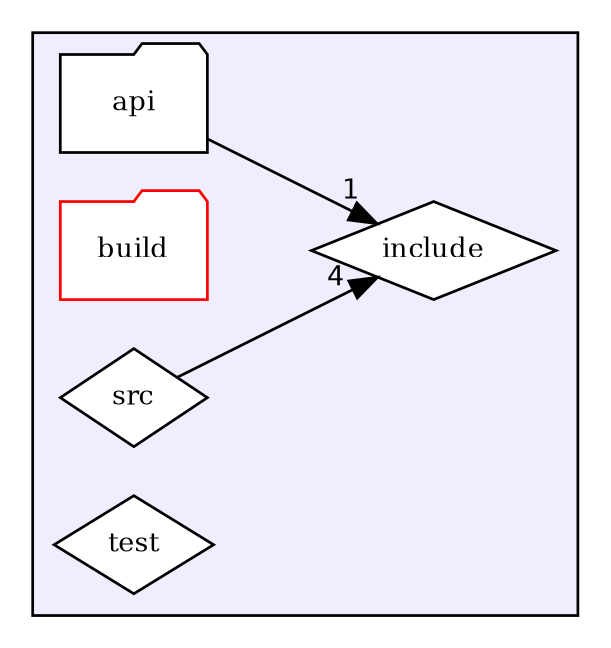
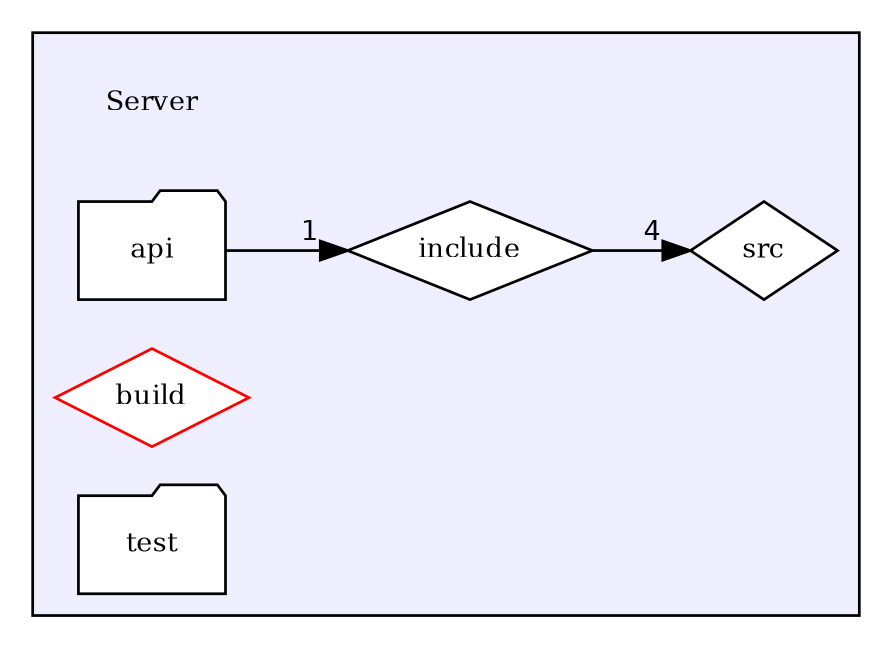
node "Server": added
node "build": shape folder -> diamond
edge "src" -> "include": reversed
node "test": shape diamond -> folder
